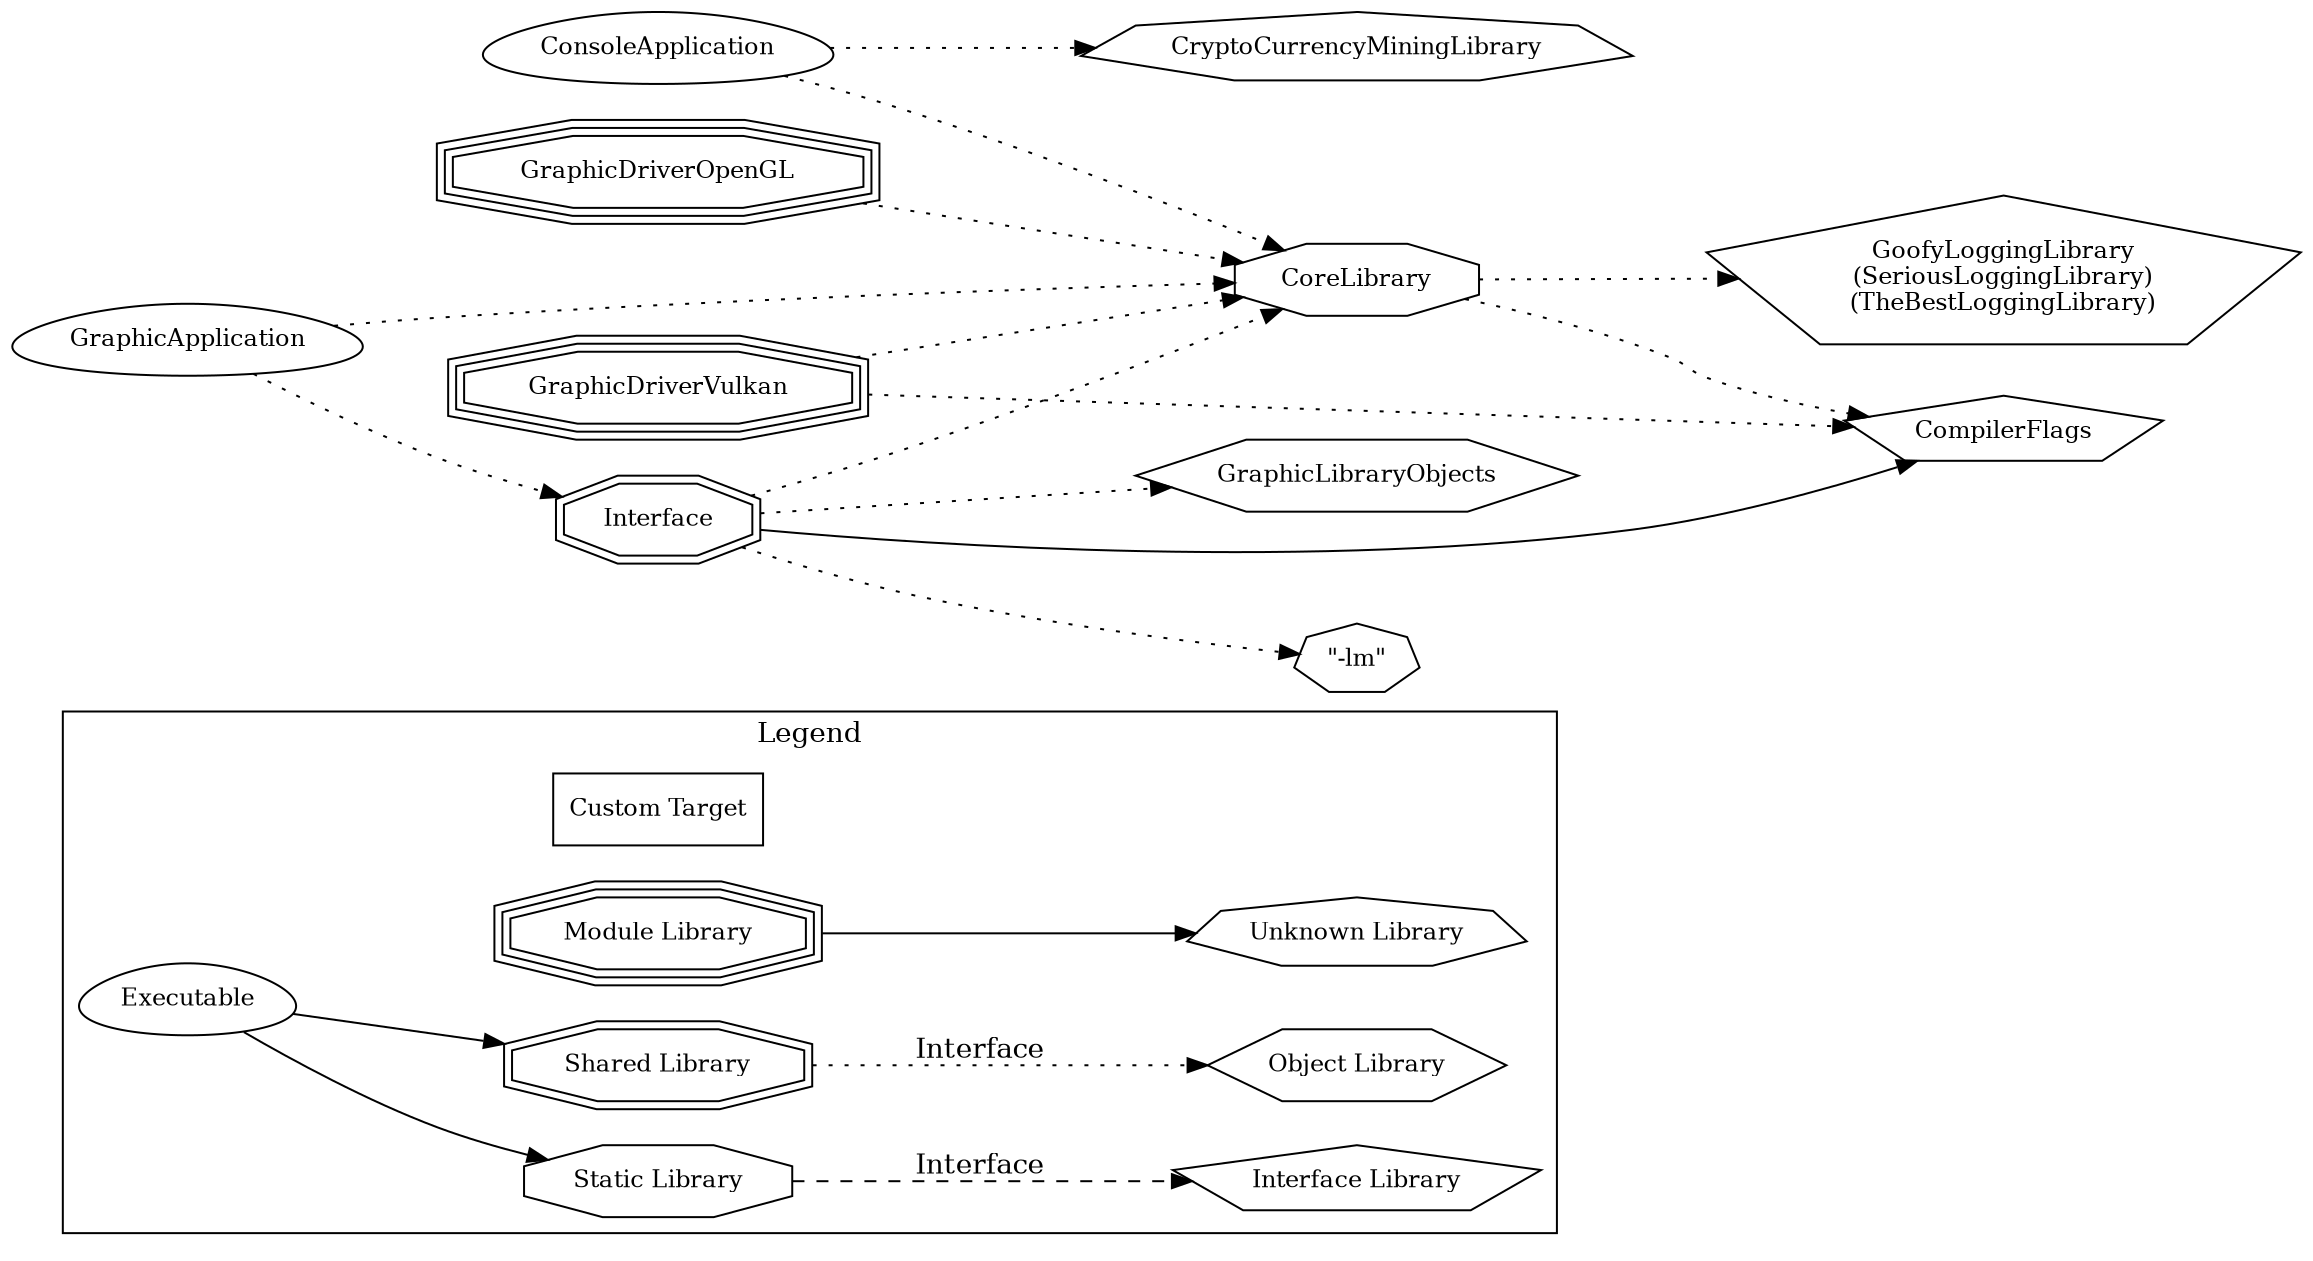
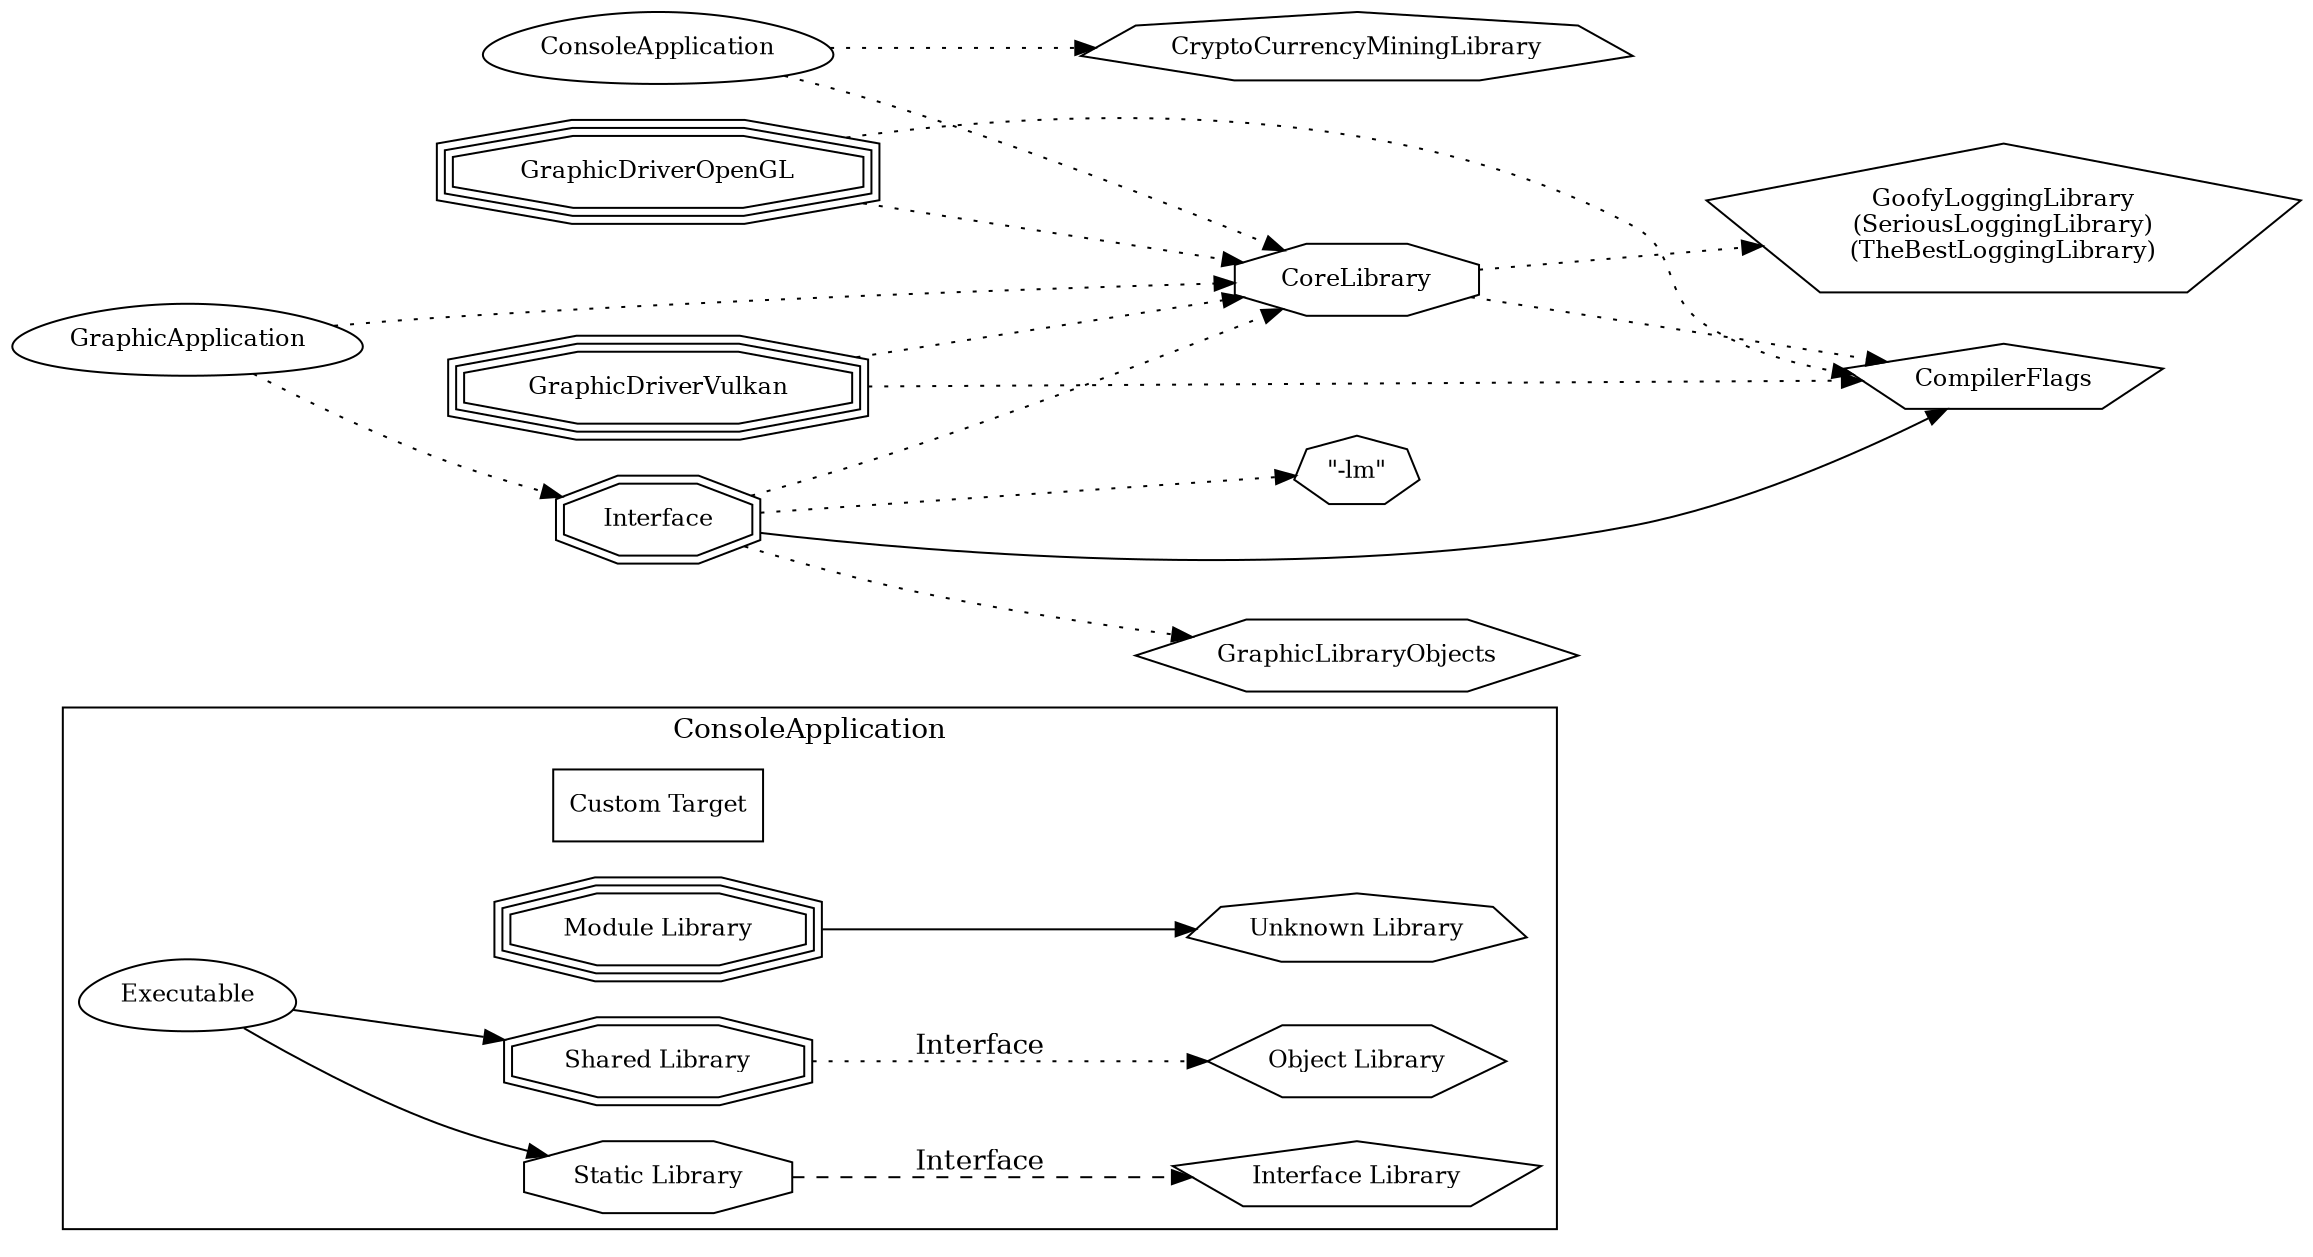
edge "GraphicDriverOpenGL" -> "CompilerFlags": added
cluster "Legend": label "Legend" -> "ConsoleApplication"
